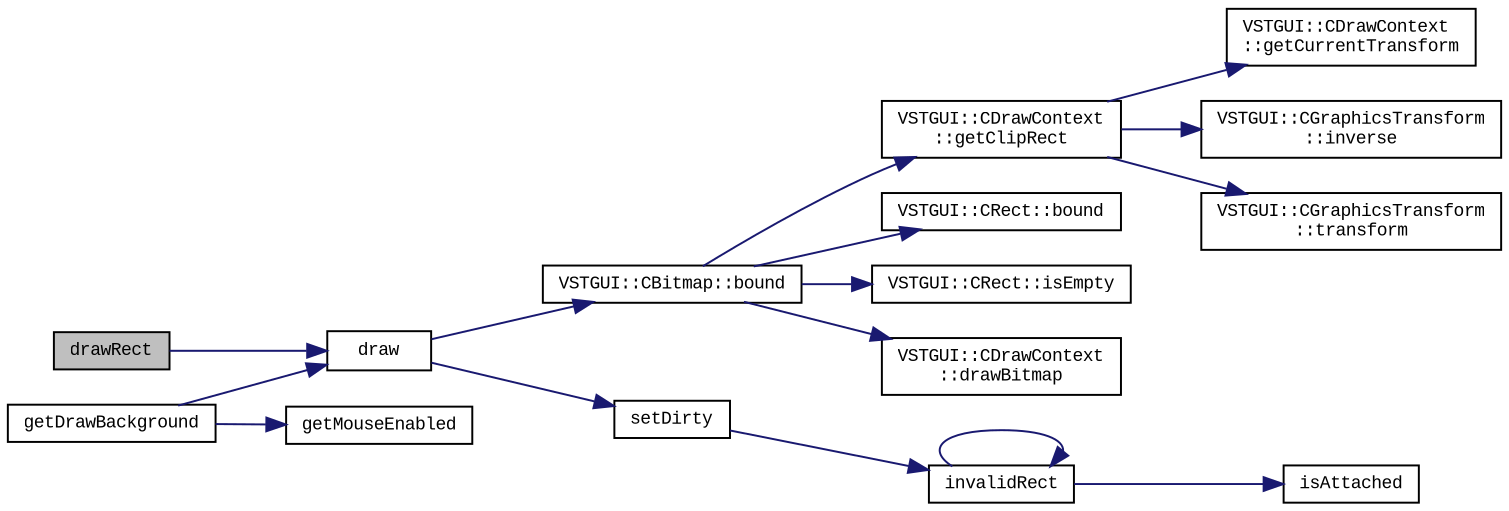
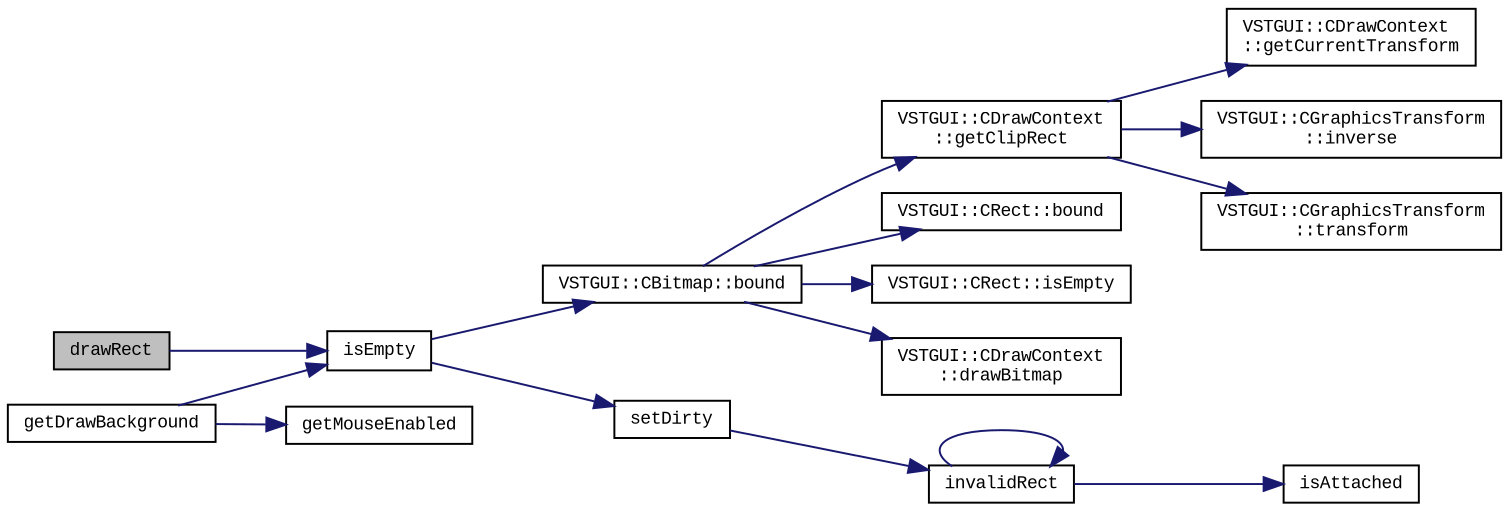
node "draw": label "draw" -> "isEmpty"
